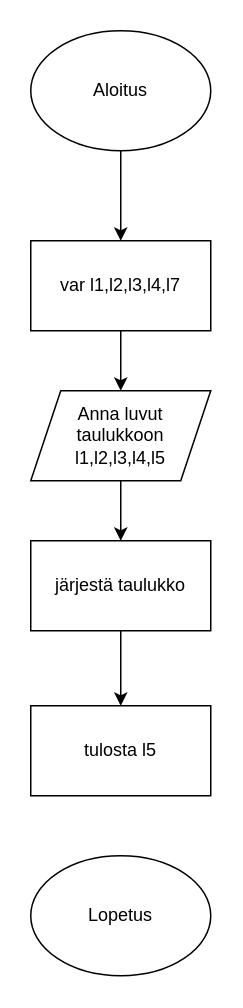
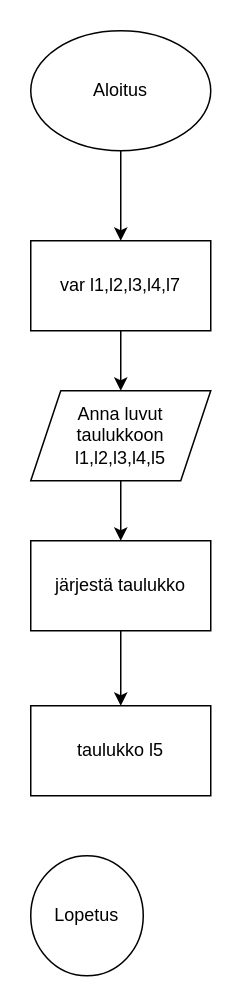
node "tulosta l5": label "tulosta l5" -> "taulukko l5"
node "Lopetus": size 180x120 -> 113x120
